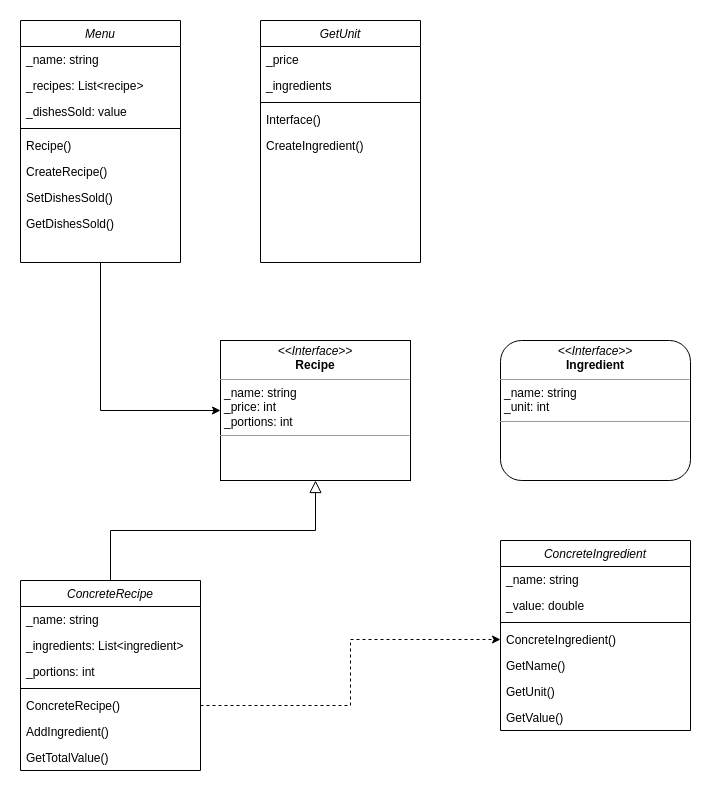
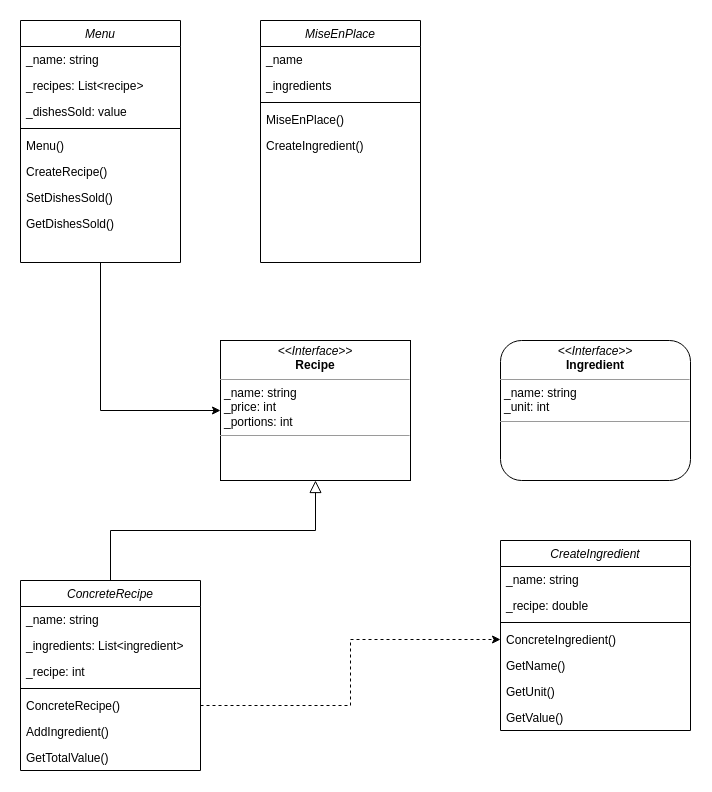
node "GetUnit": label "GetUnit" -> "MiseEnPlace"
node "_price": label "_price" -> "_name"
node "Interface()": label "Interface()" -> "MiseEnPlace()"
node "Recipe()": label "Recipe()" -> "Menu()"
node "ConcreteIngredient": label "ConcreteIngredient" -> "CreateIngredient"
node "_value: double": label "_value: double" -> "_recipe: double"
node "_portions: int": label "_portions: int" -> "_recipe: int"
